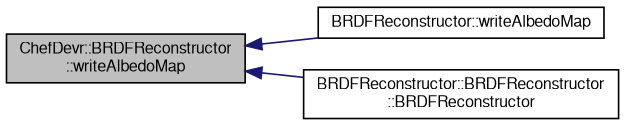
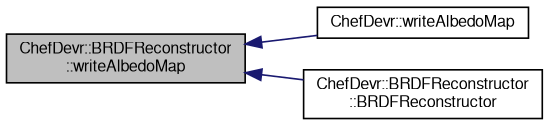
node "BRDFReconstructor::writeAlbedoMap": label "BRDFReconstructor::writeAlbedoMap" -> "ChefDevr::writeAlbedoMap"
node "BRDFReconstructor::BRDFReconstructor ::BRDFReconstructor": label "BRDFReconstructor::BRDFReconstructor ::BRDFReconstructor" -> "ChefDevr::BRDFReconstructor ::BRDFReconstructor"
